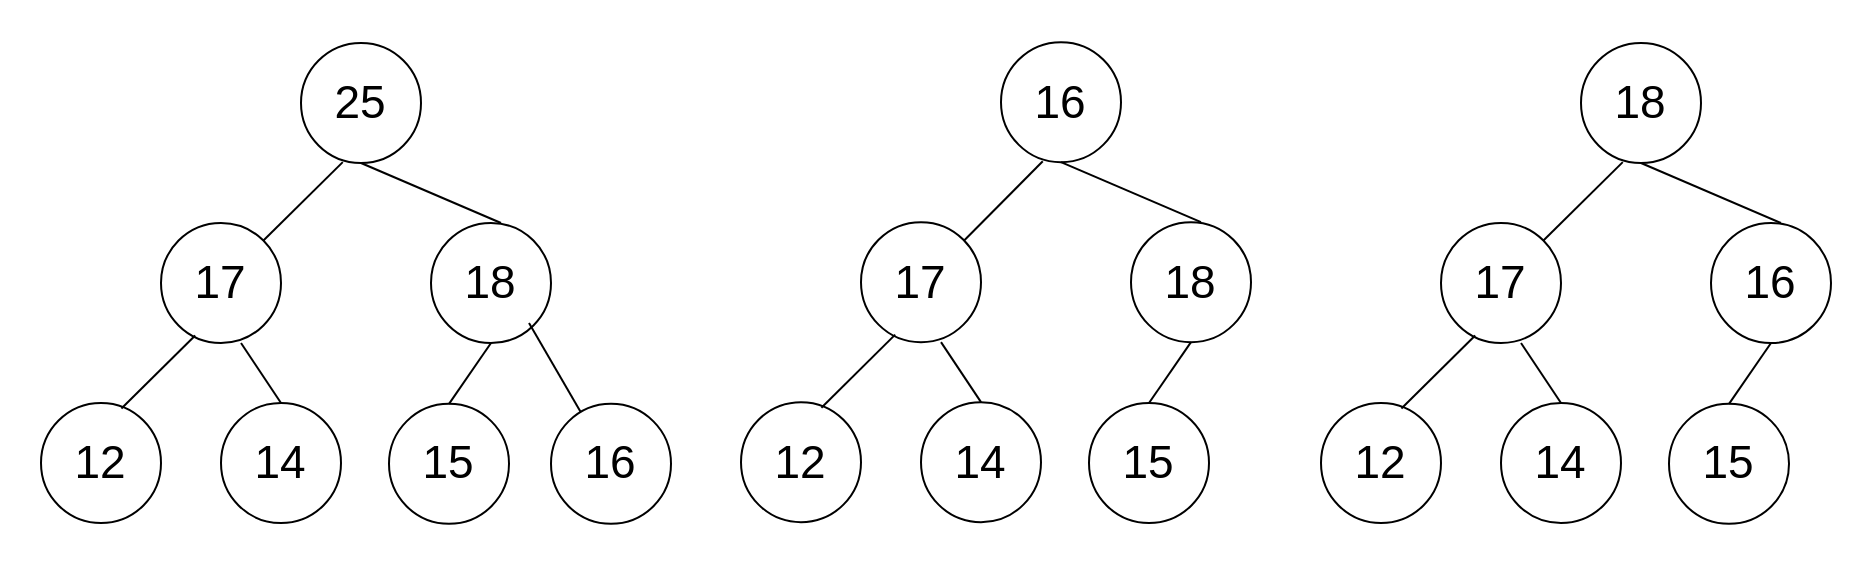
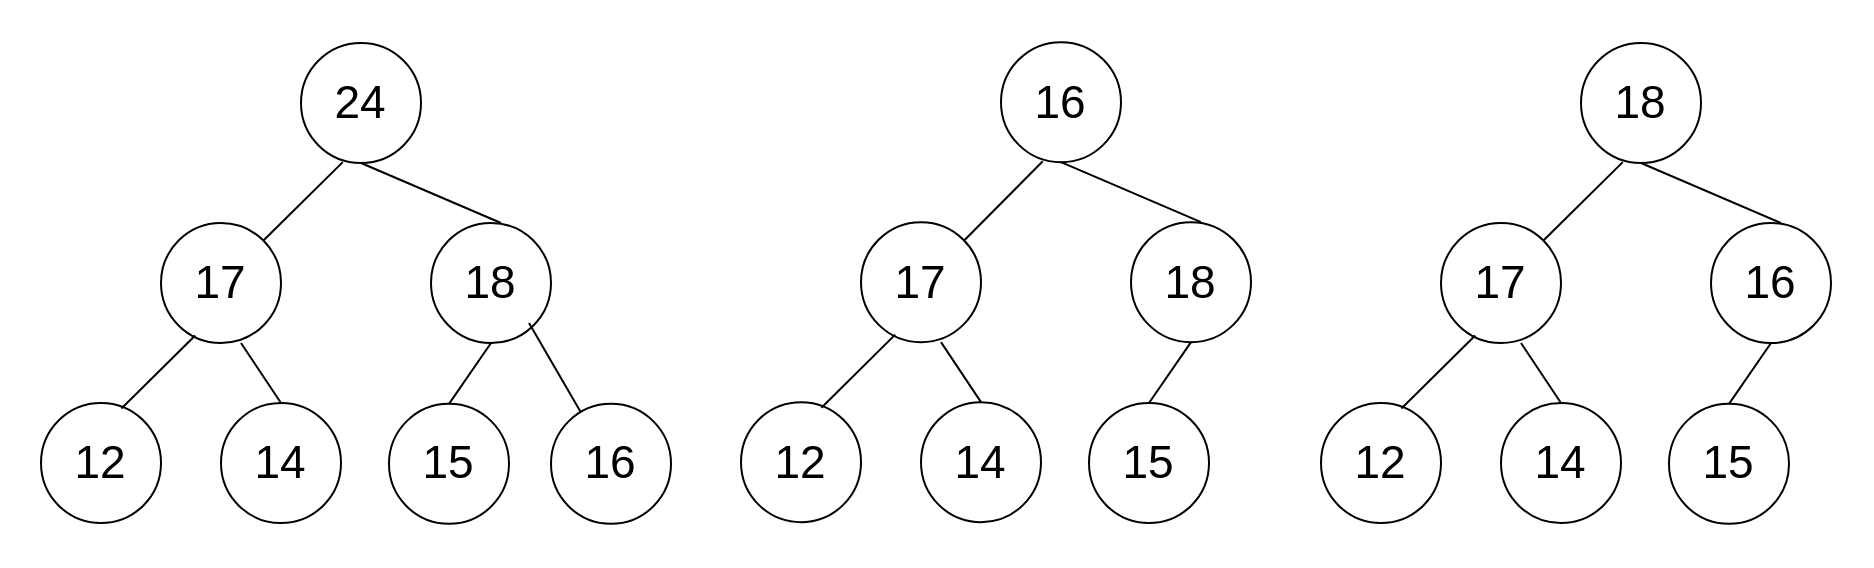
node "25": label "25" -> "24"
